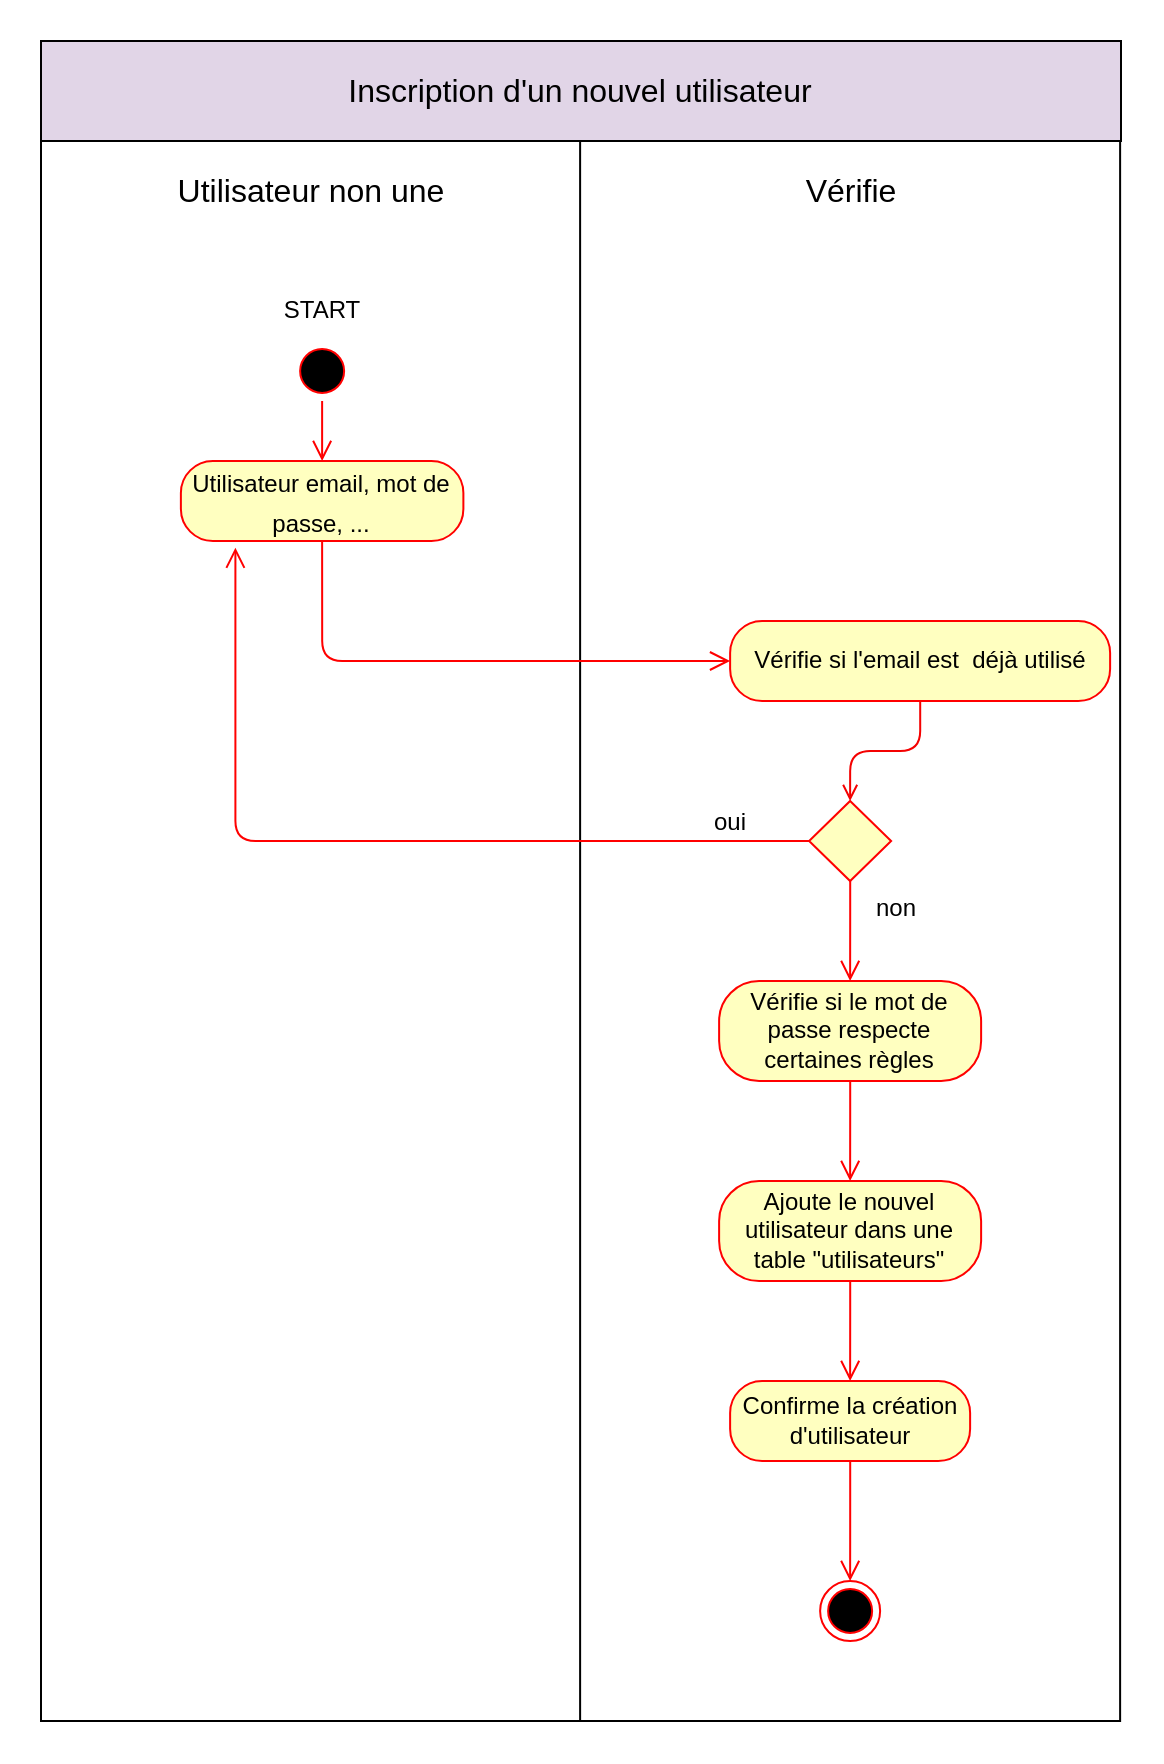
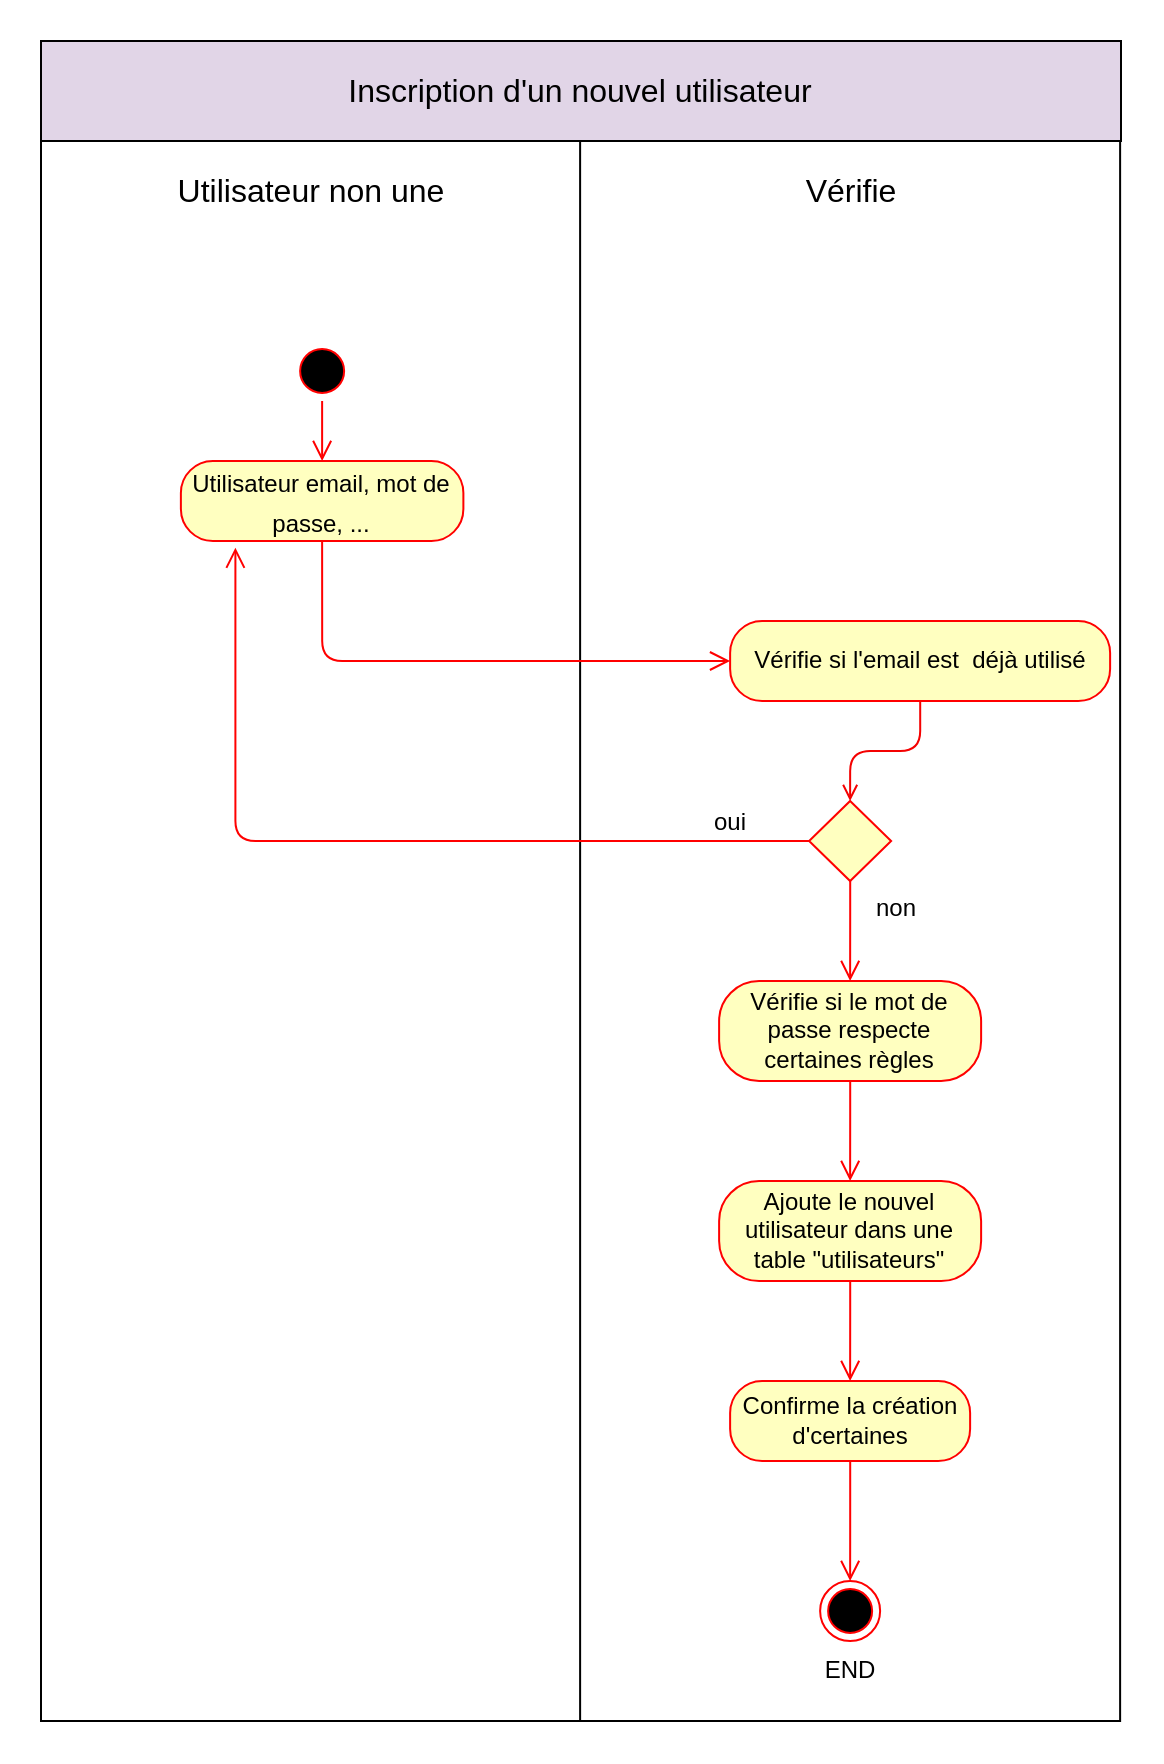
node "START": removed
node "Confirme la création d'utilisateur": label "Confirme la création d'utilisateur" -> "Confirme la création d'certaines"
node "END": added
